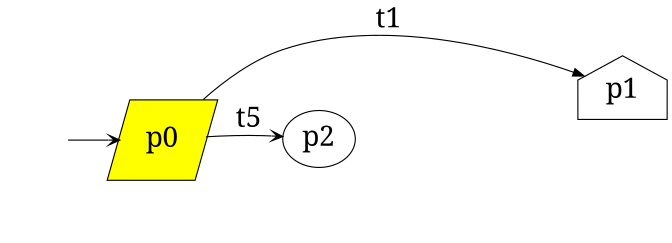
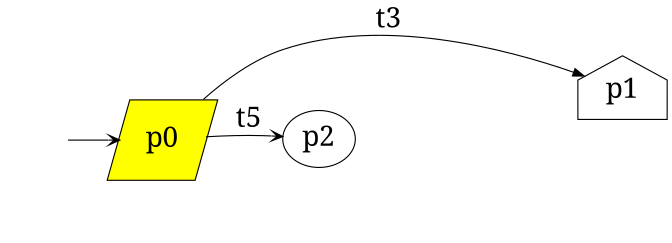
edge "p0" -> "p1": label "t1" -> "t3"
